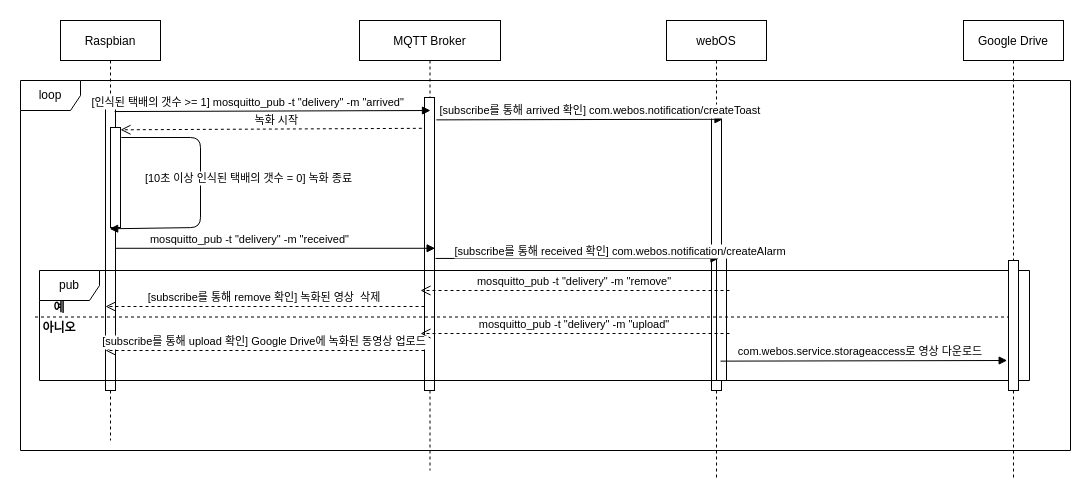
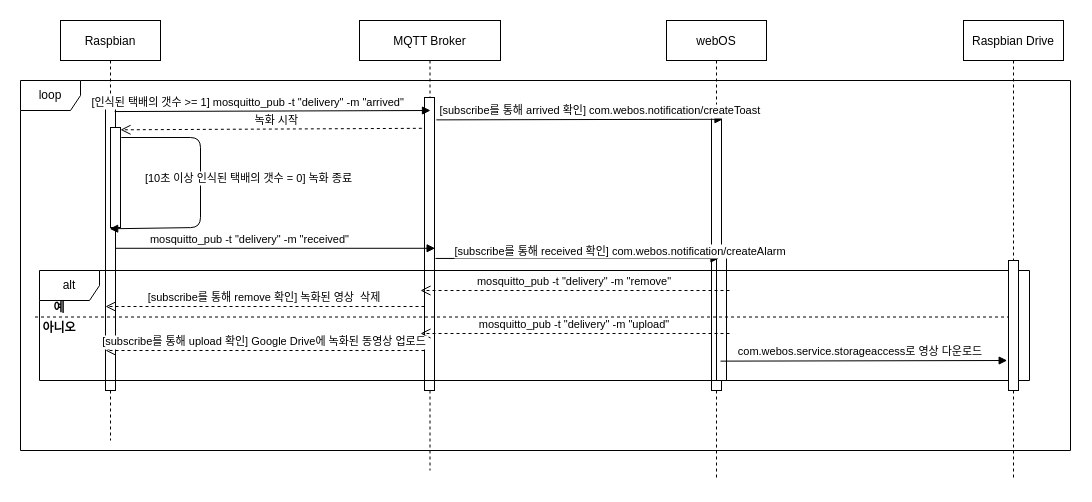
node "Google Drive": label "Google Drive" -> "Raspbian Drive"
node "pub": label "pub" -> "alt"
